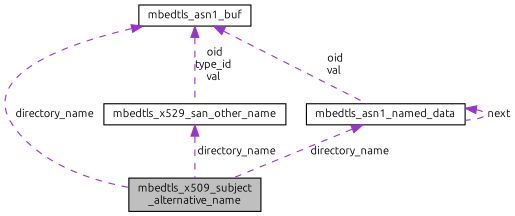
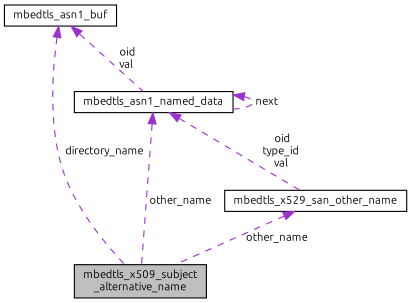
edge "mbedtls_x529_san_other_name" -> "mbedtls_asn1_buf": now "mbedtls_x529_san_other_name" -> "mbedtls_asn1_named_data"
edge "mbedtls_x509_subject _alternative_name" -> "mbedtls_x529_san_other_name": label " directory_name" -> " other_name"
edge "mbedtls_x509_subject _alternative_name" -> "mbedtls_asn1_named_data": label " directory_name" -> " other_name"
